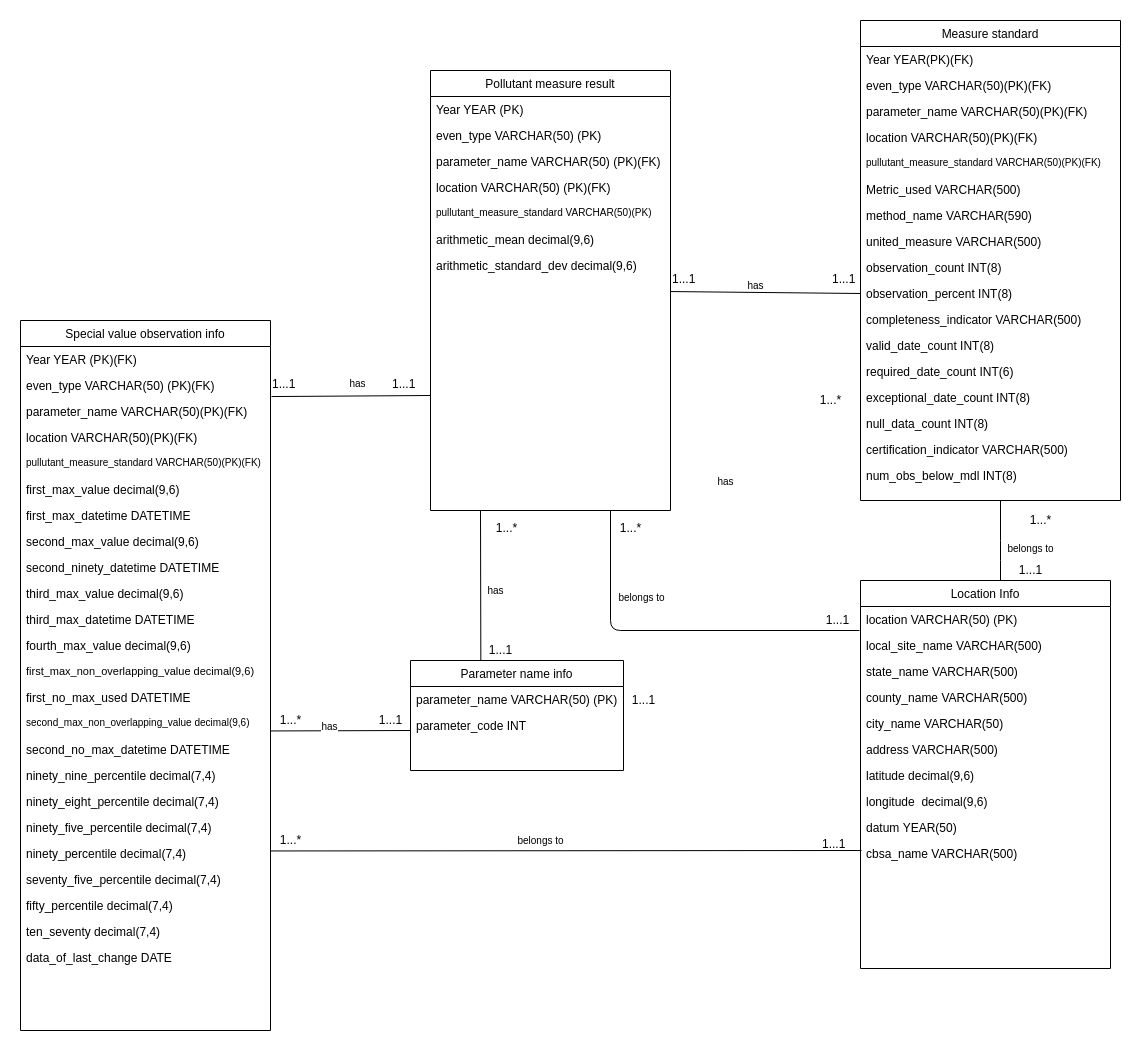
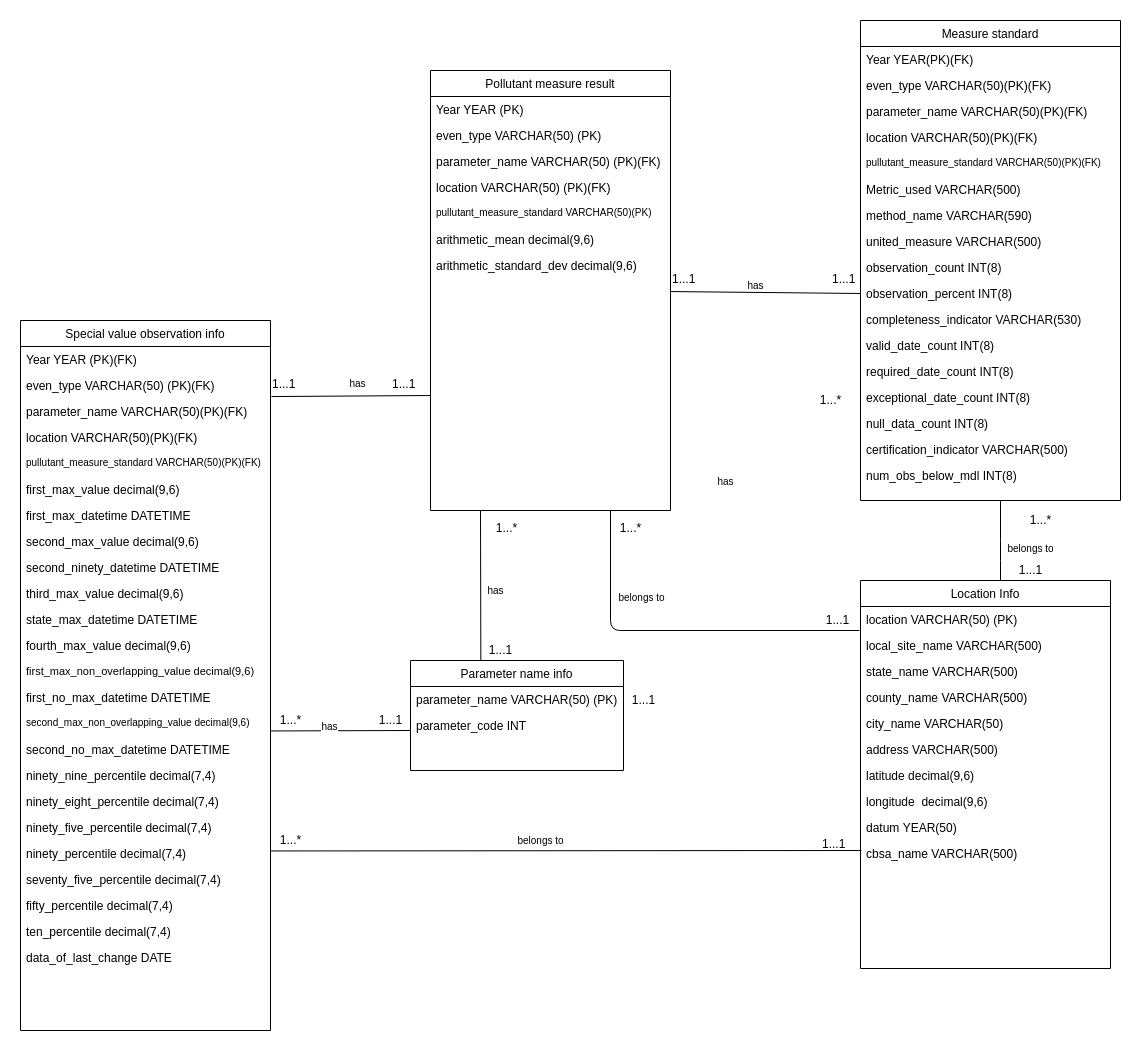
node "completeness_indicator VARCHAR(500)": label "completeness_indicator VARCHAR(500)" -> "completeness_indicator VARCHAR(530)"
node "required_date_count INT(6)": label "required_date_count INT(6)" -> "required_date_count INT(8)"
node "third_max_datetime DATETIME": label "third_max_datetime DATETIME" -> "state_max_datetime DATETIME"
node "first_no_max_used DATETIME": label "first_no_max_used DATETIME" -> "first_no_max_datetime DATETIME"
node "ten_seventy decimal(7,4)": label "ten_seventy decimal(7,4)" -> "ten_percentile decimal(7,4)"
